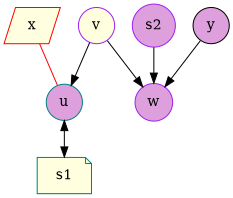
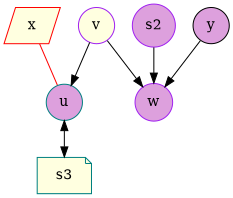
node "s1": label "s1" -> "s3"
